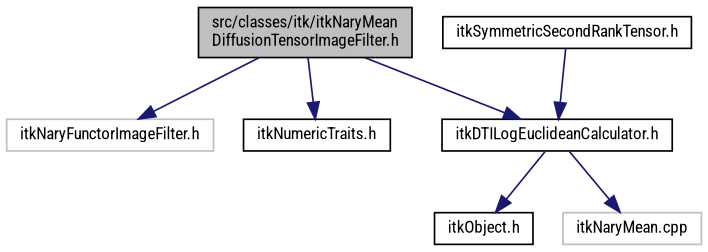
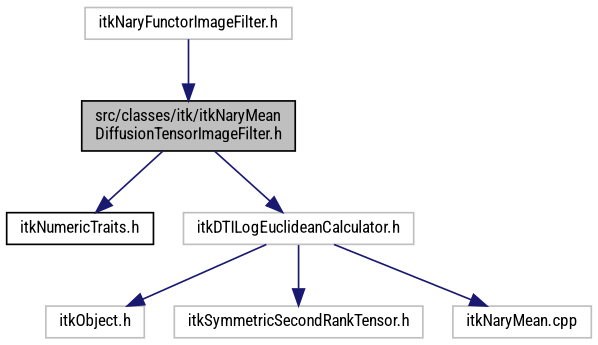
node "itkSymmetricSecondRankTensor.h": color black -> grey75
edge "itkSymmetricSecondRankTensor.h" -> "itkDTILogEuclideanCalculator.h": reversed
edge "src/classes/itk/itkNaryMean DiffusionTensorImageFilter.h" -> "itkNaryFunctorImageFilter.h": reversed
node "itkDTILogEuclideanCalculator.h": color black -> grey75
node "itkObject.h": color black -> grey75
